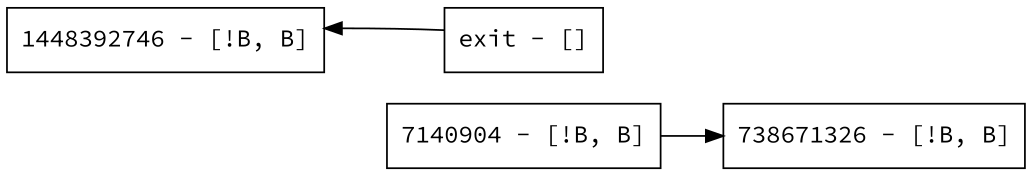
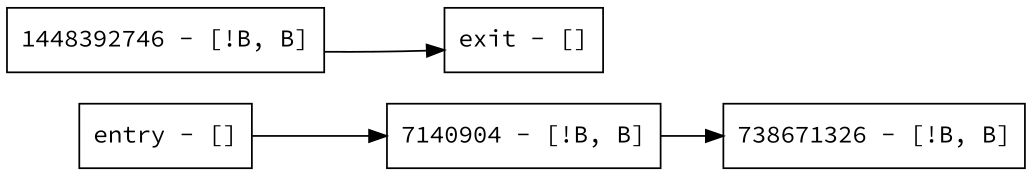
edge "exit - []" -> "1448392746 - [!B, B]": reversed
node "entry - []": added
